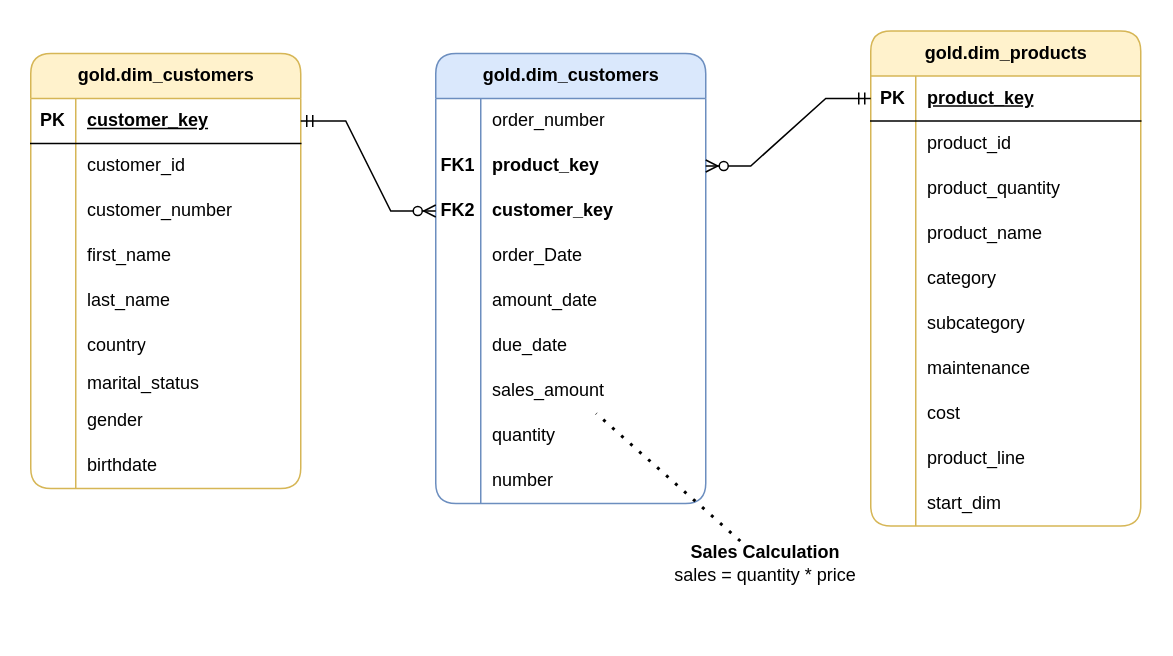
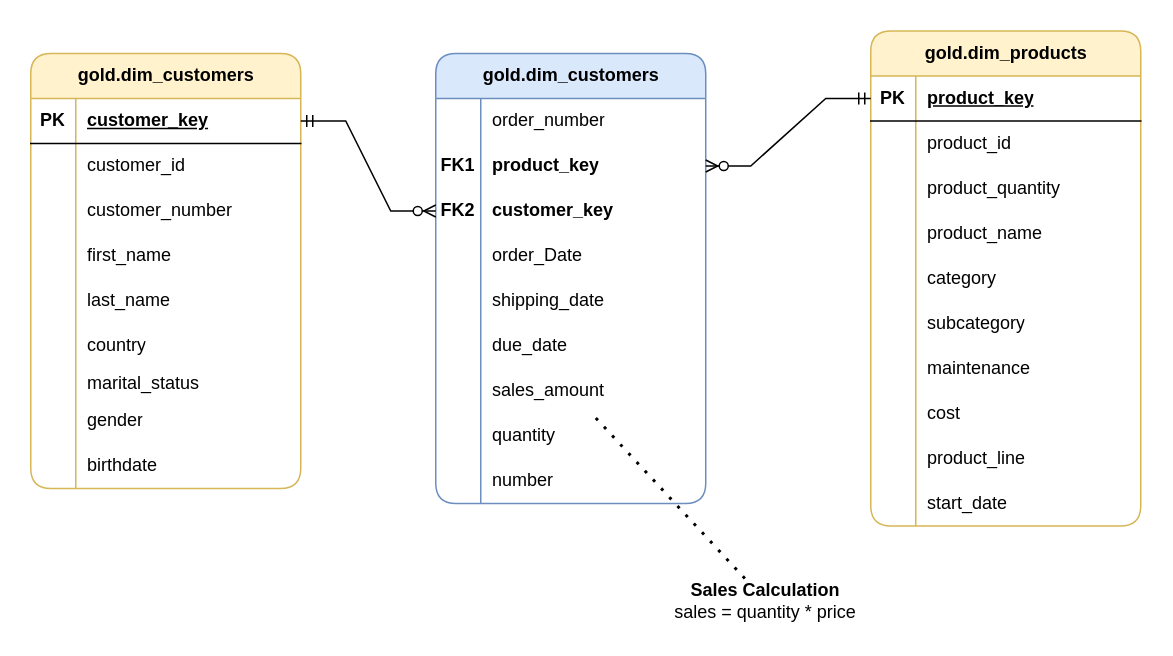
node "amount_date": label "amount_date" -> "shipping_date"
node "start_dim": label "start_dim" -> "start_date"
node "Sales Calculation sales = quantity * price": moved (766, 563) -> (766, 601)
